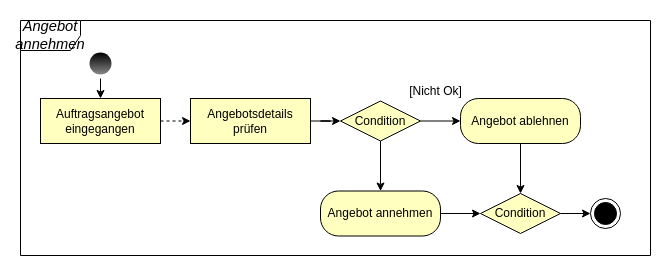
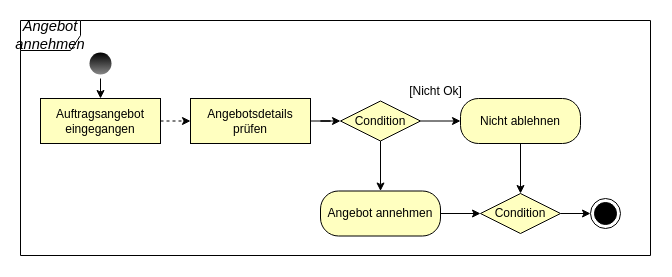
node "Angebot ablehnen": label "Angebot ablehnen" -> "Nicht ablehnen"
